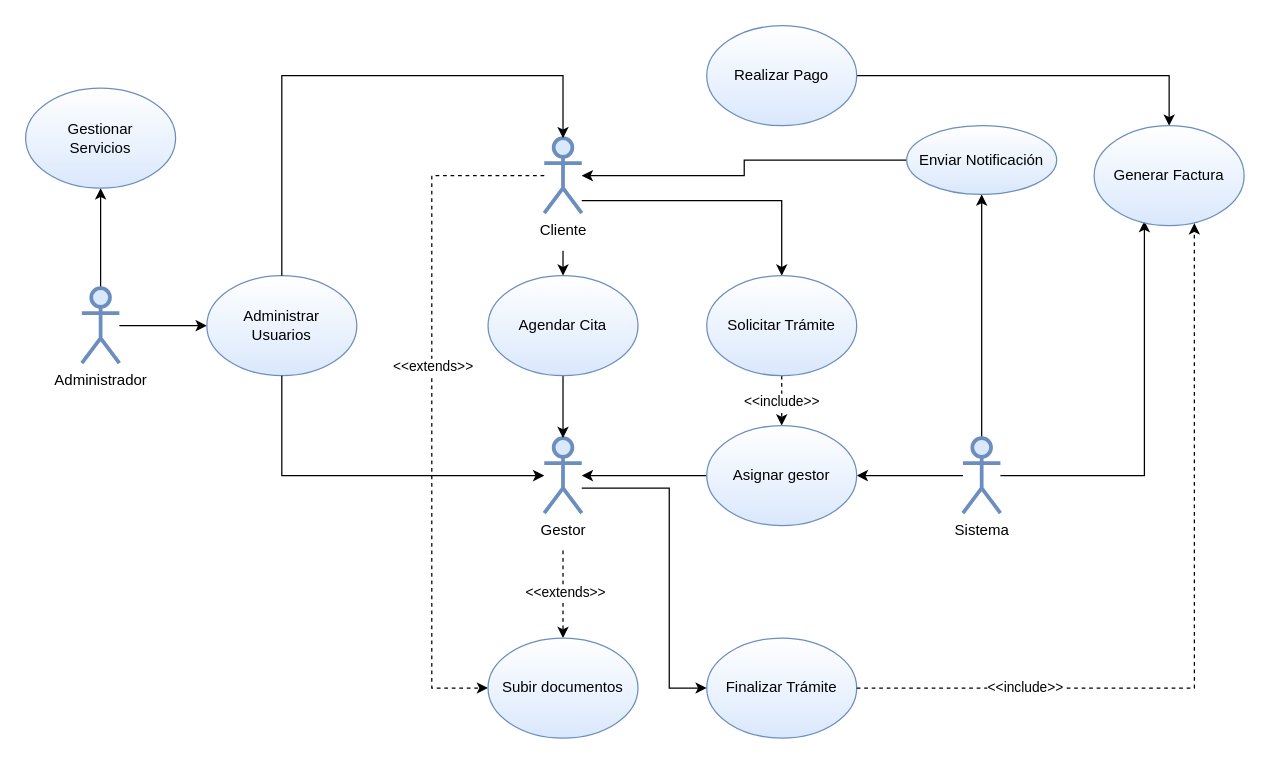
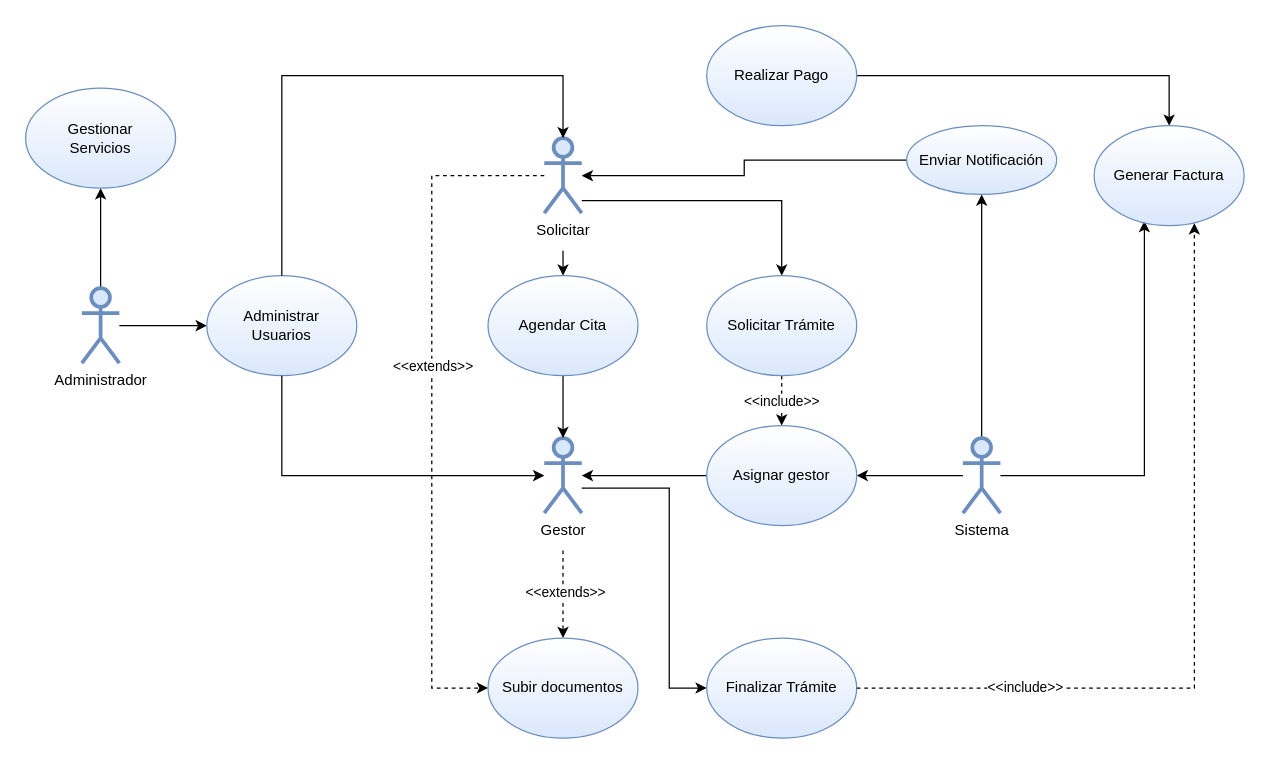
node "Cliente": label "Cliente" -> "Solicitar"
